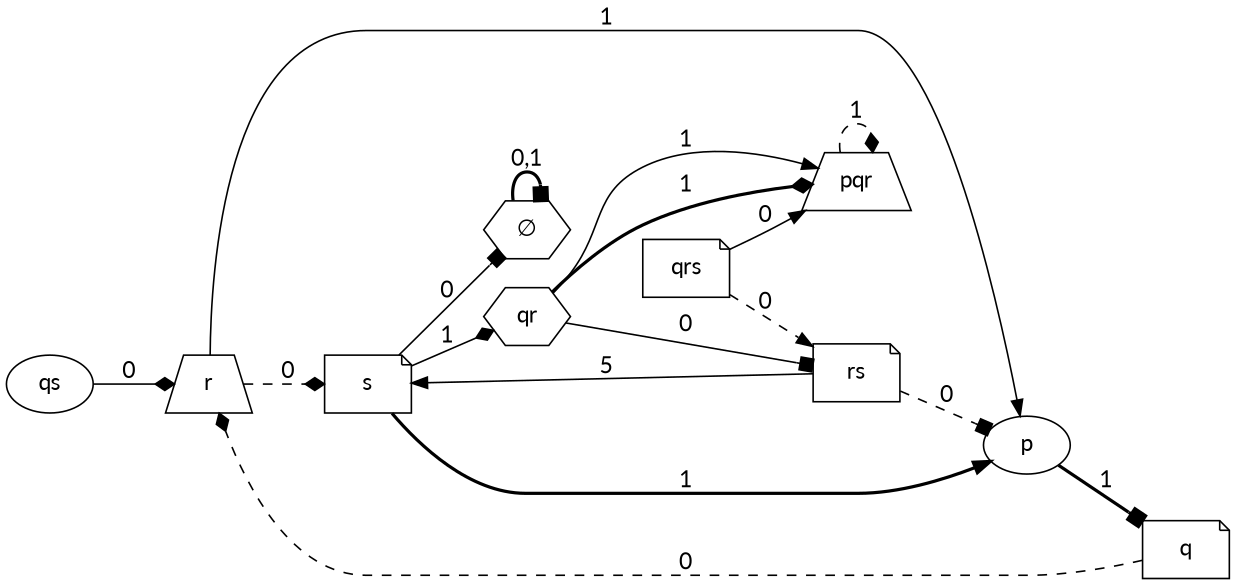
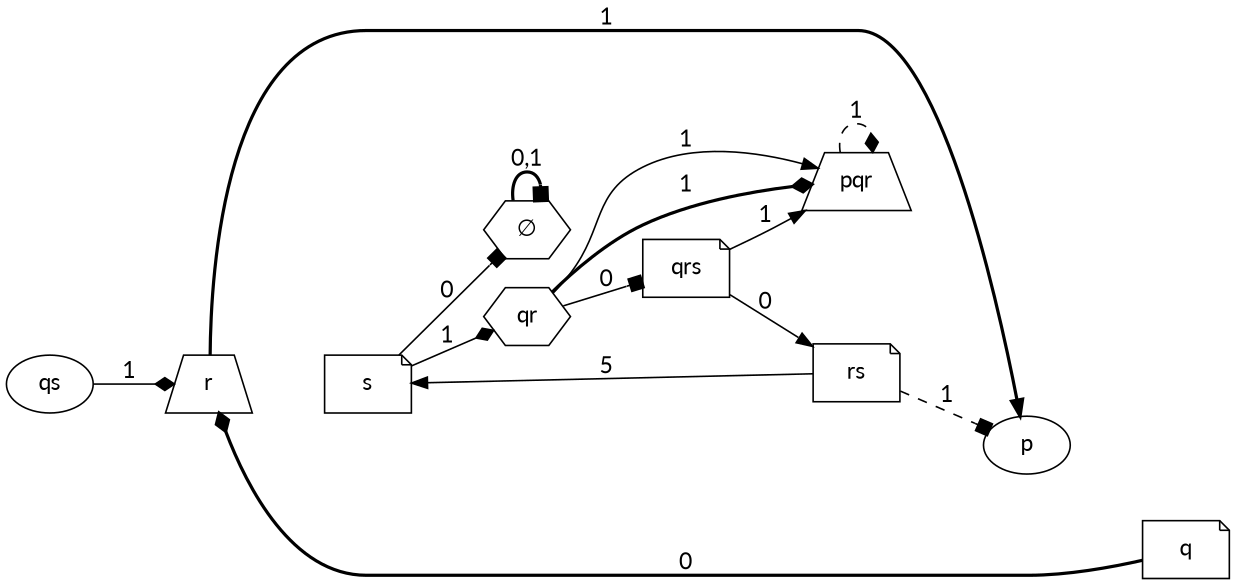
edge "r" -> "p": style solid -> bold
edge "qrs" -> "pqr": label "0" -> "1"
edge "qrs" -> "rs": style dashed -> solid
edge "qr" -> "rs": now "qr" -> "qrs"
edge "qs" -> "r": label "0" -> "1"
edge "r" -> "s": removed, label "0"
edge "rs" -> "p": label "0" -> "1"
edge "p" -> "q": removed, label "1"
edge "s" -> "p": removed, label "1"
edge "q" -> "r": style dashed -> bold
